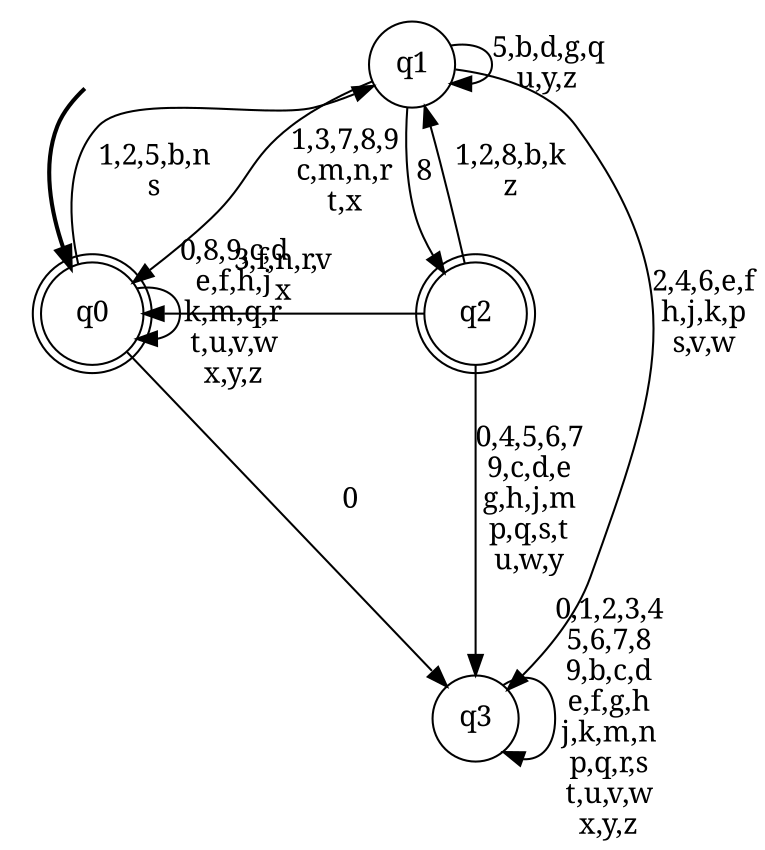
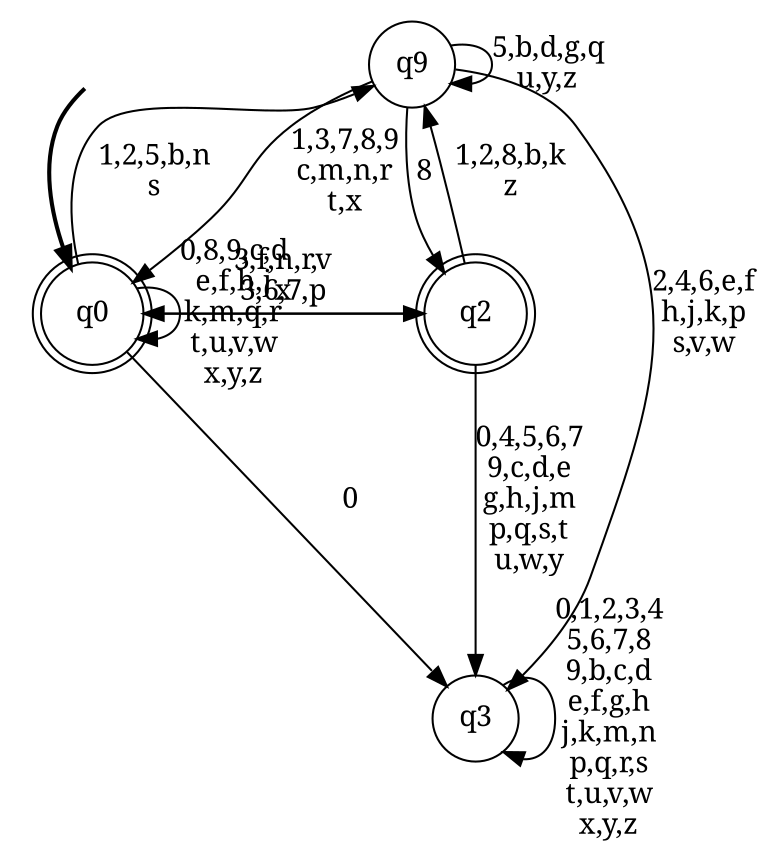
node "q1": label "q1" -> "q9"
edge "q0" -> "q2": added, label "3,6,7,p"
